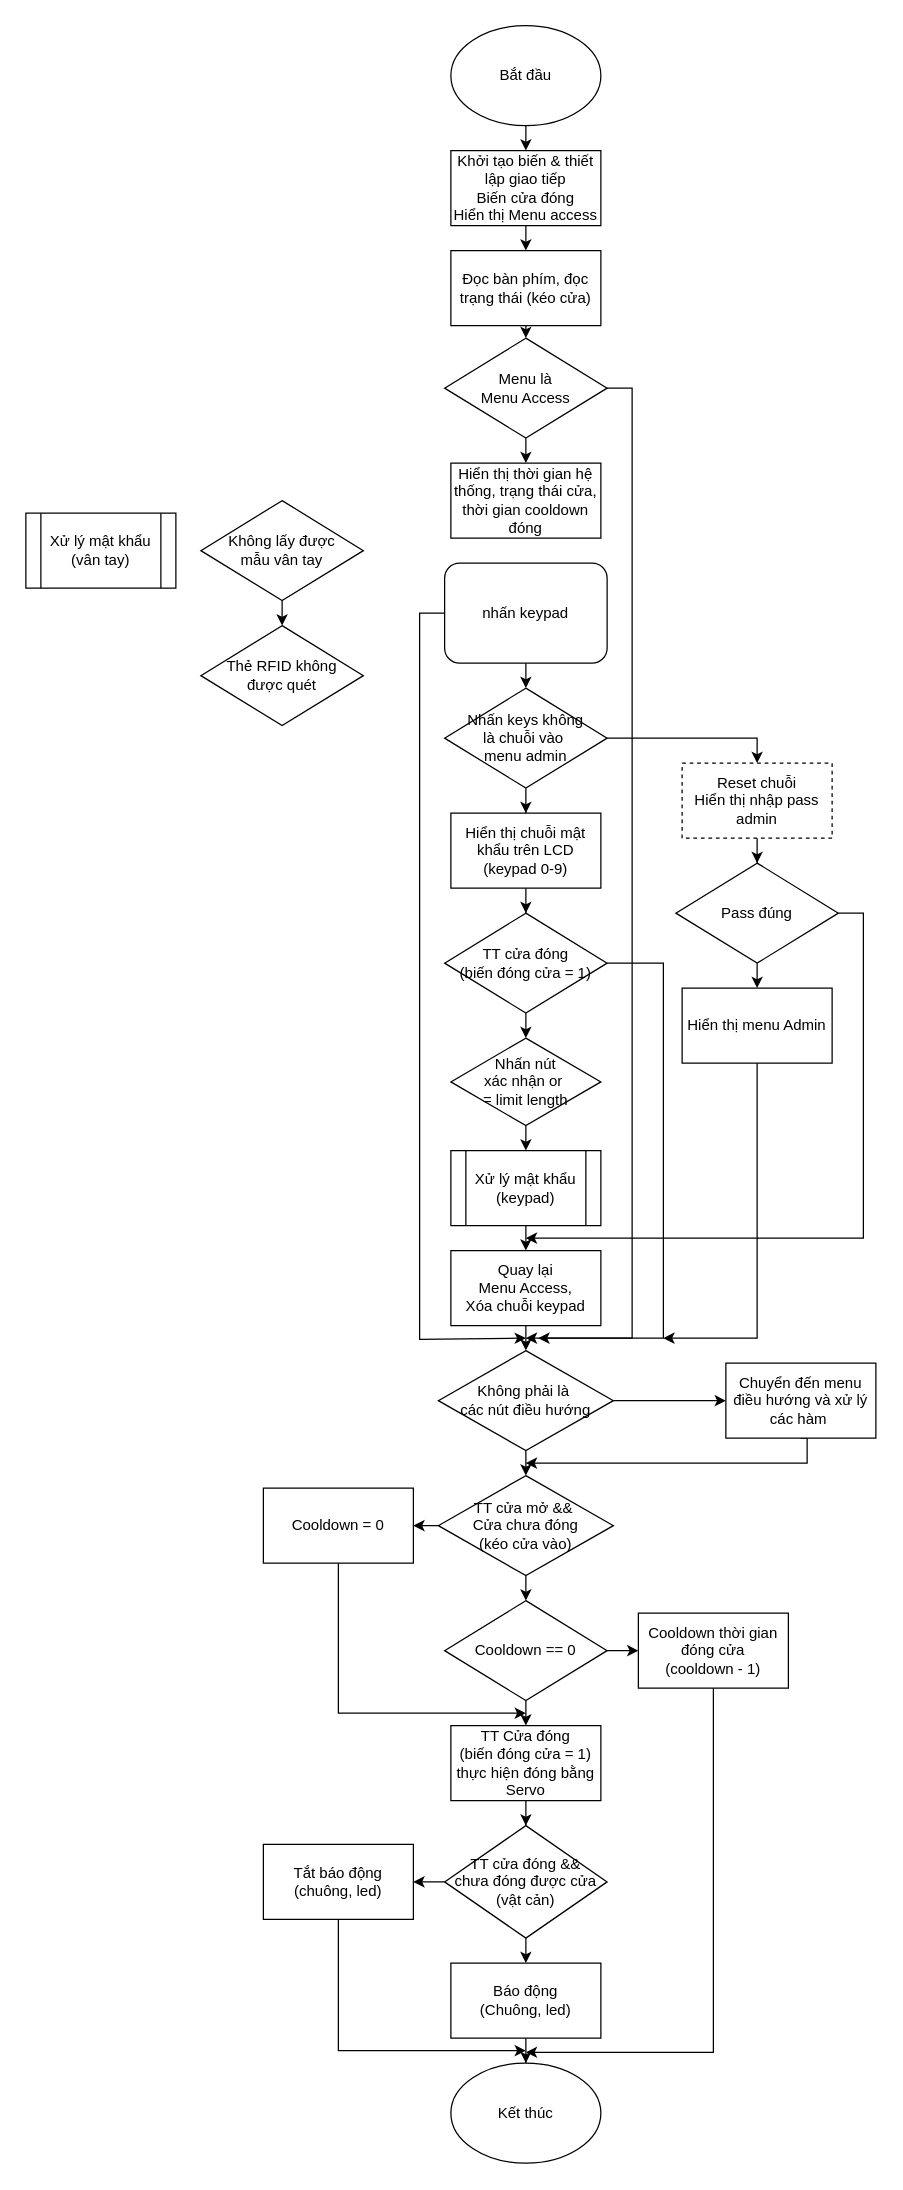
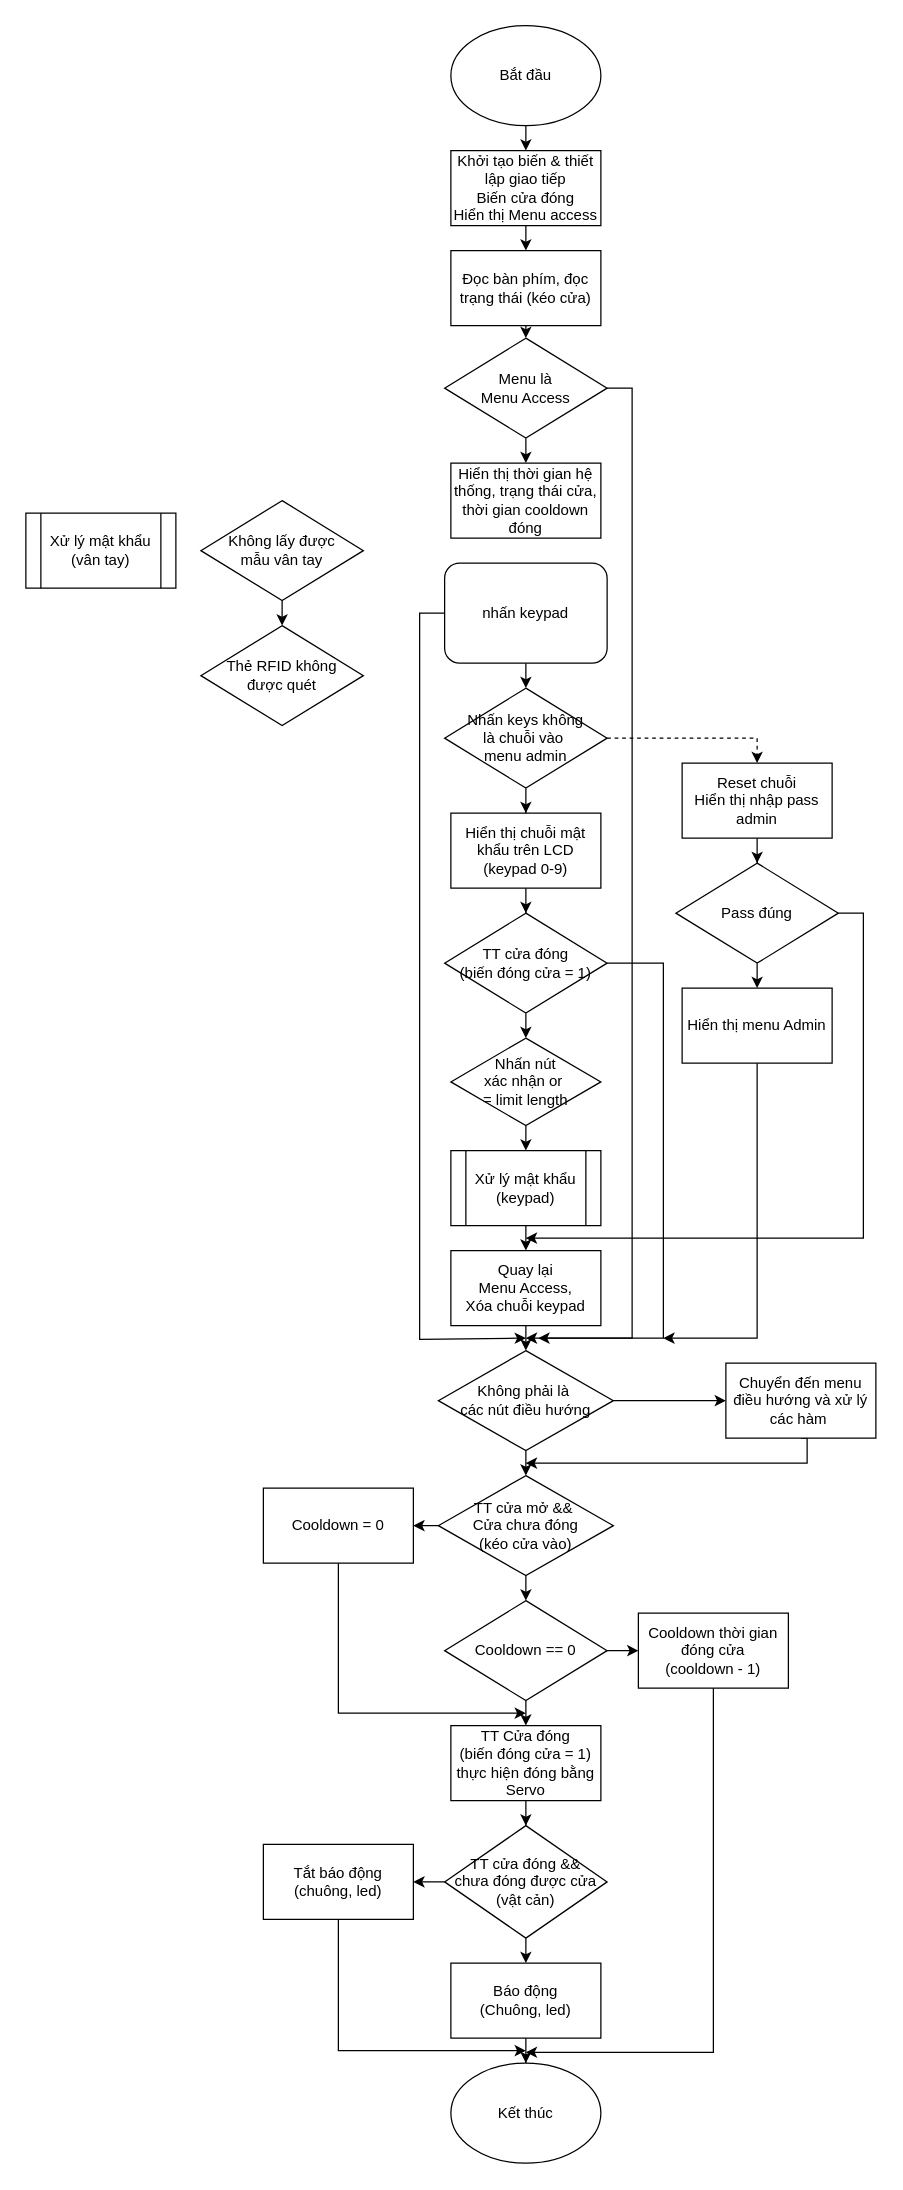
edge "Nhấn keys không là chuỗi vào menu admin" -> "Reset chuỗi Hiển thị nhập pass admin": style solid -> dashed
node "Reset chuỗi Hiển thị nhập pass admin": style dashed -> solid
